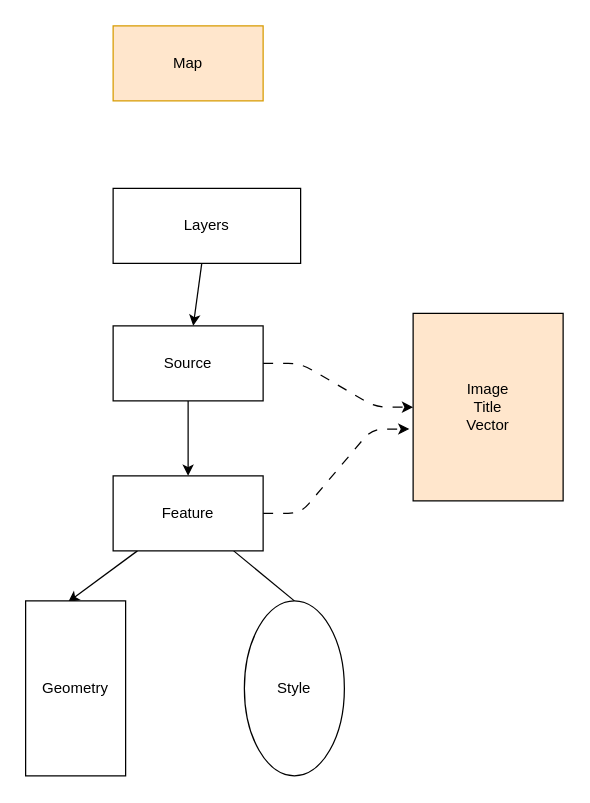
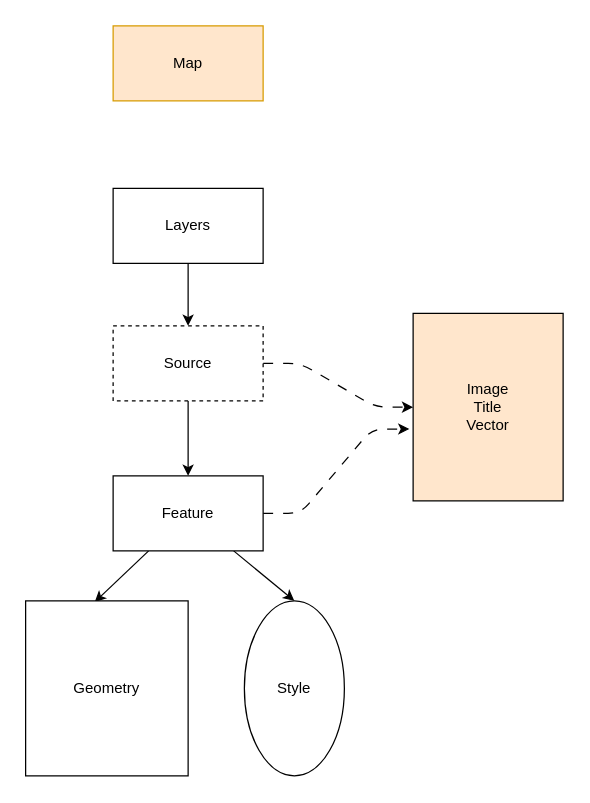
node "Layers": size 188x75 -> 150x75
node "Source": style solid -> dashed
edge "Feature" -- "Style": arrowhead none -> classic
node "Geometry": size 100x175 -> 163x175
